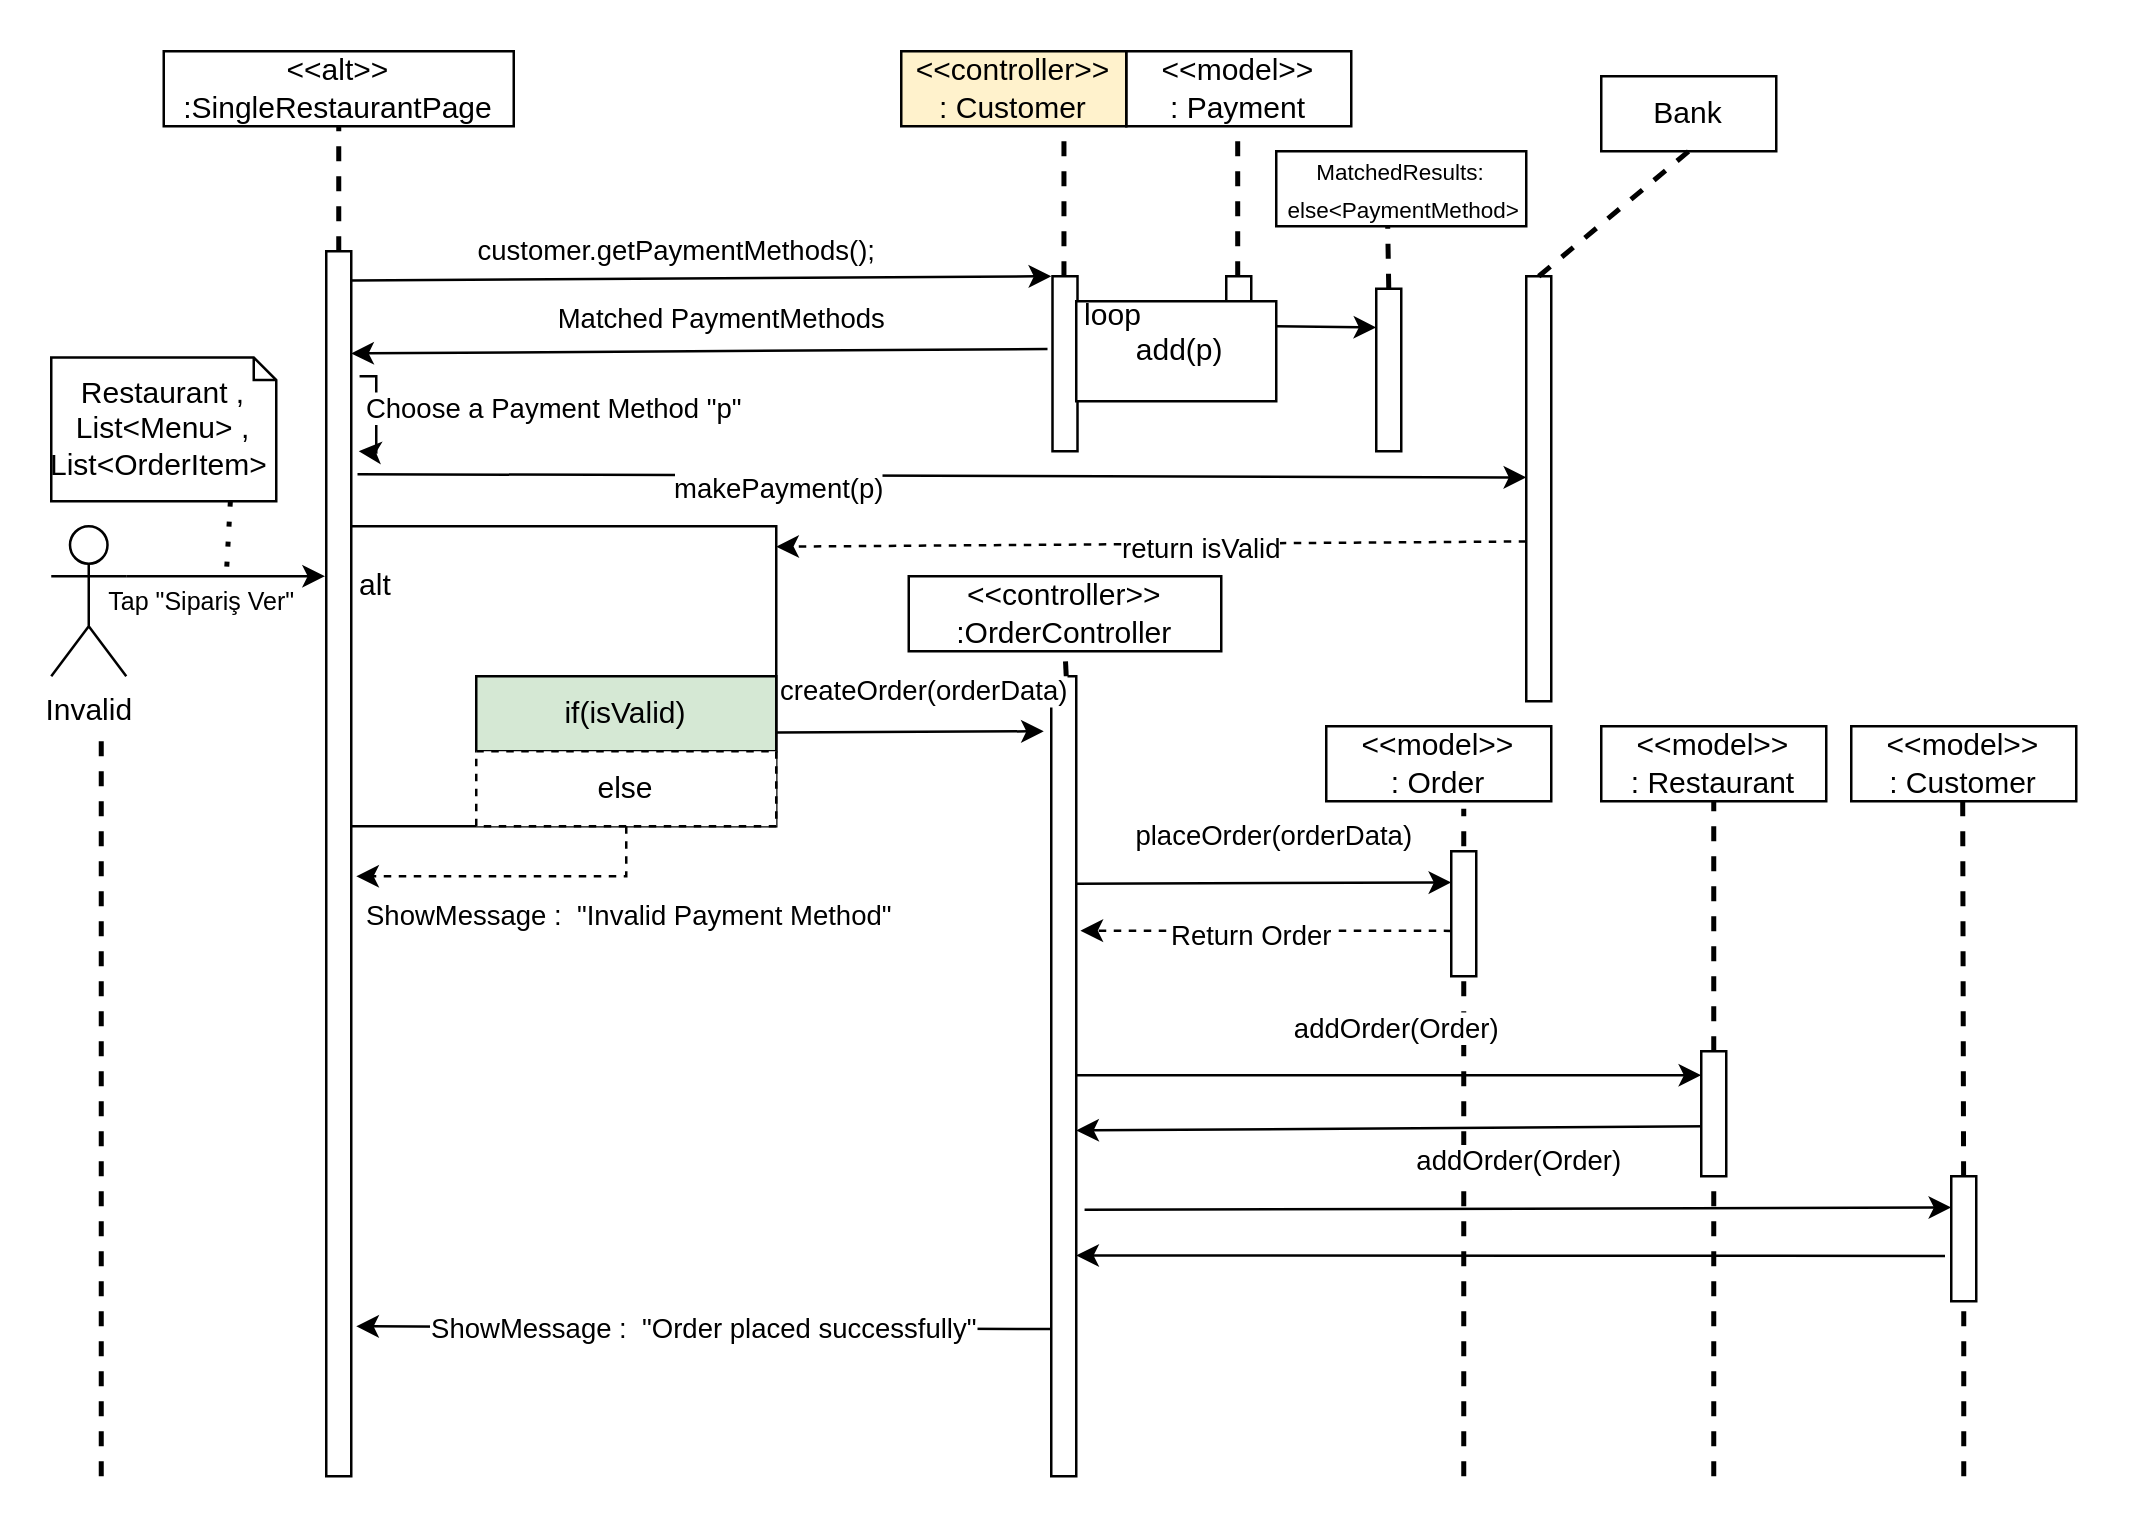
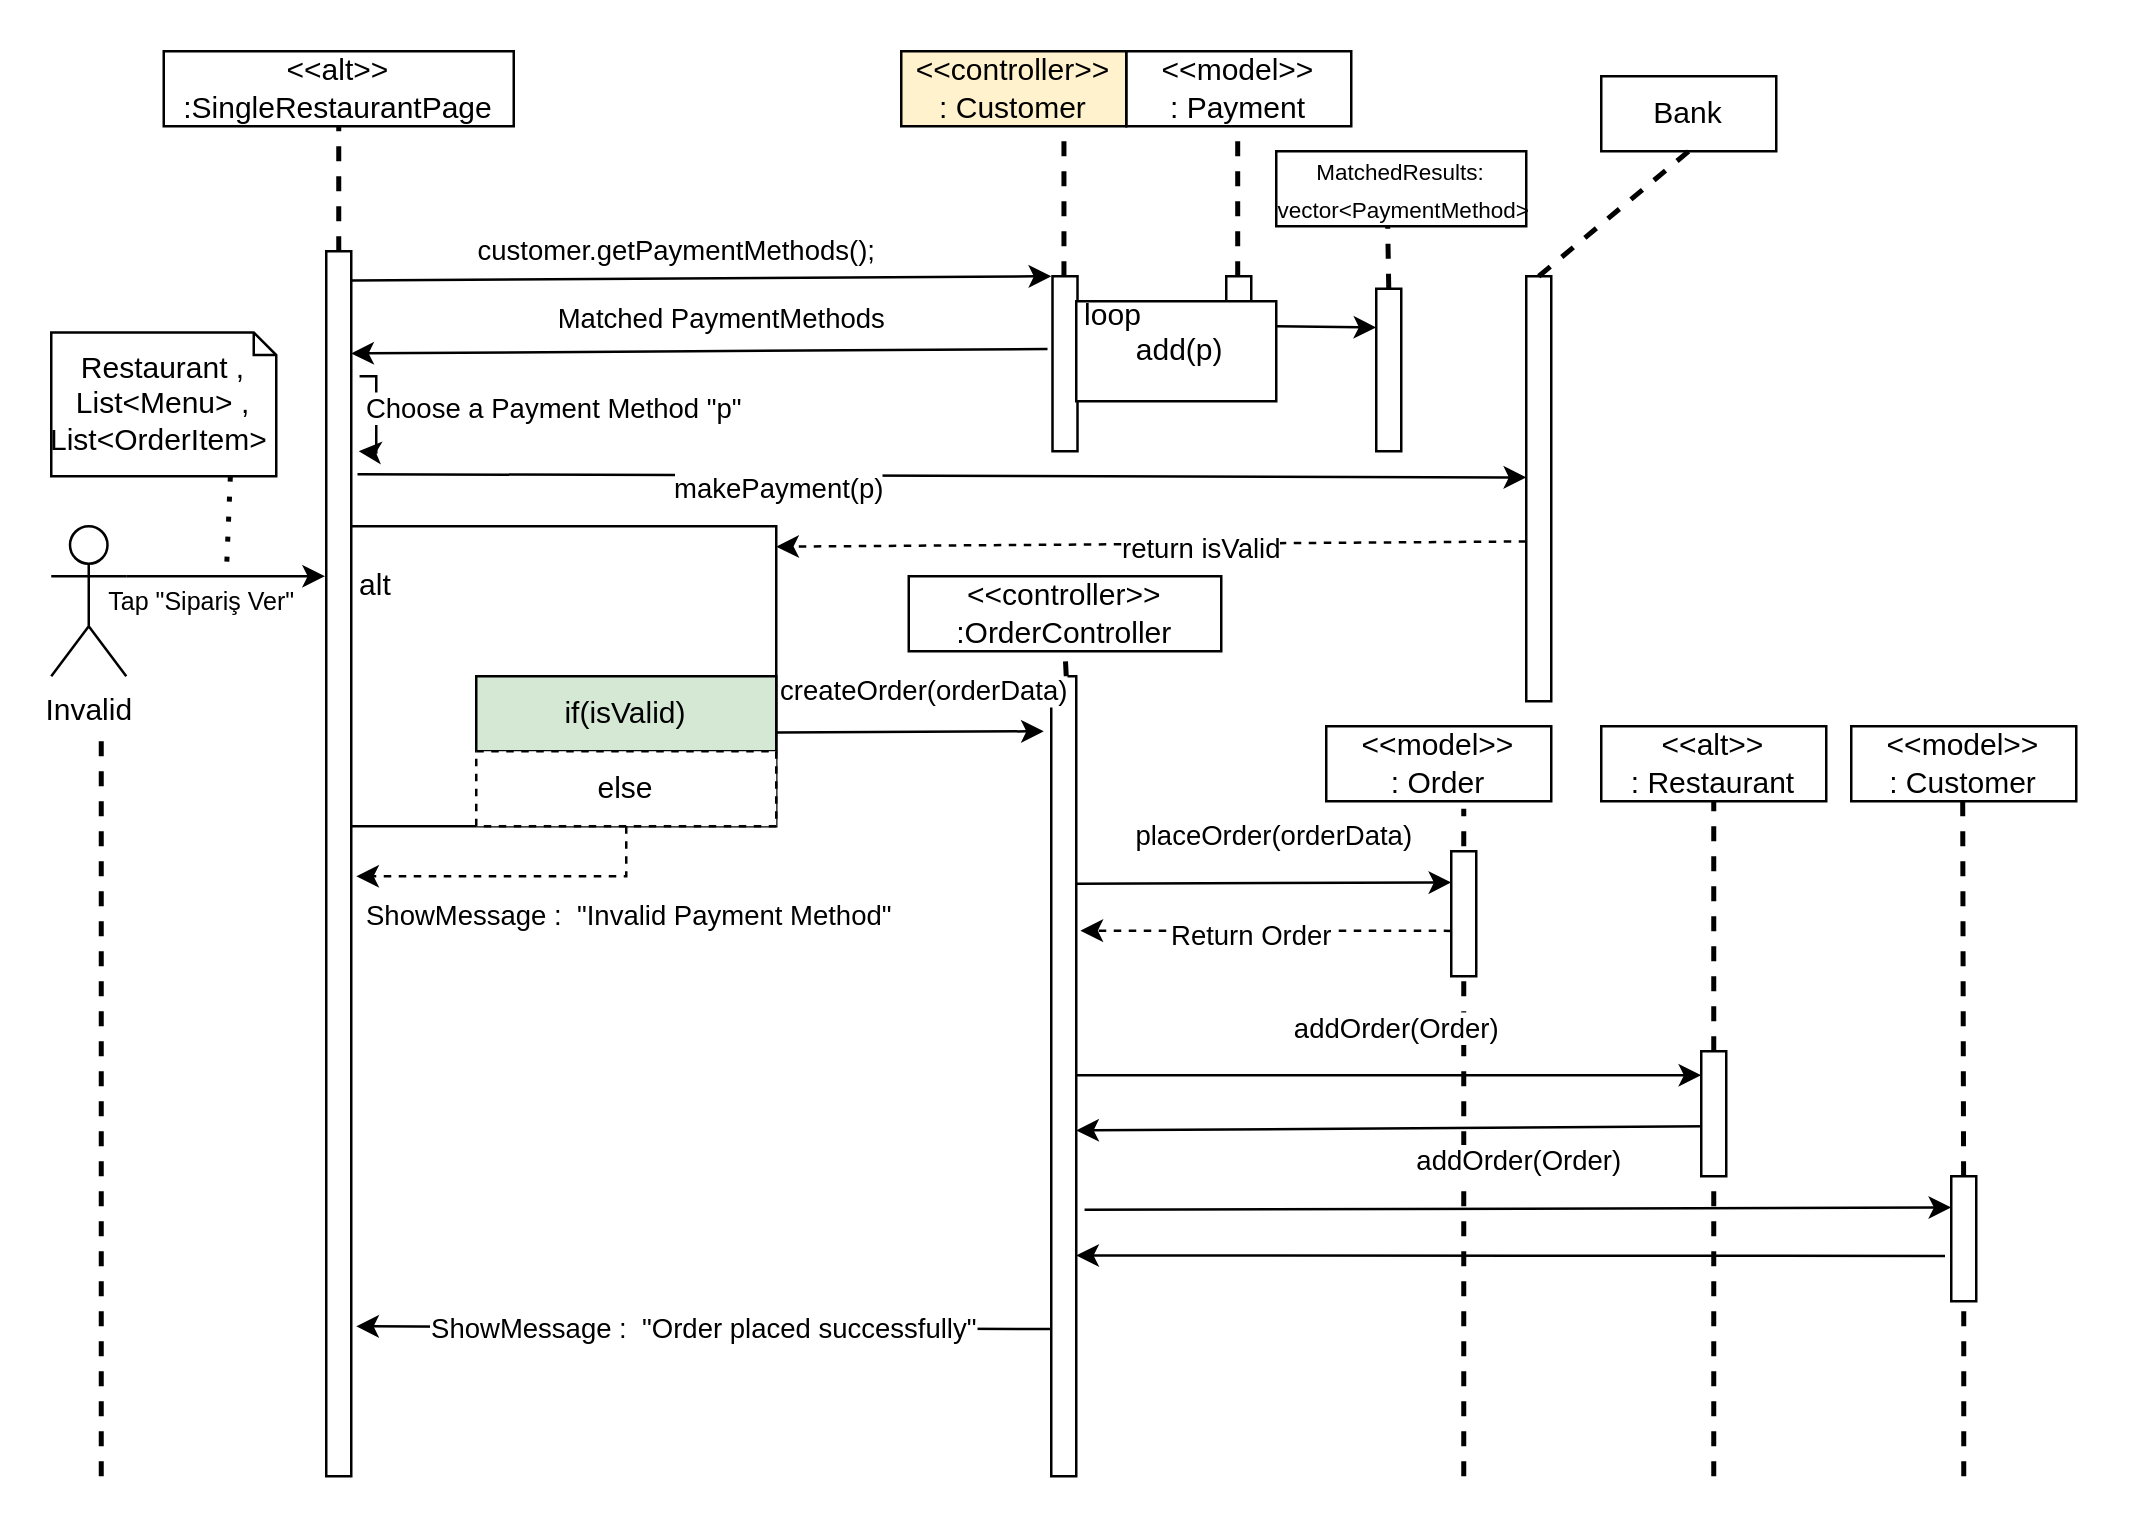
node "MatchedResults: else<PaymentMethod>": label "MatchedResults: else<PaymentMethod>" -> "MatchedResults: vector<PaymentMethod>"
node "Restaurant , List<Menu> , List<OrderItem>": moved (164, 429) -> (164, 404)
node "<<model>> : Restaurant": label "<<model>> : Restaurant" -> "<<alt>> : Restaurant"
